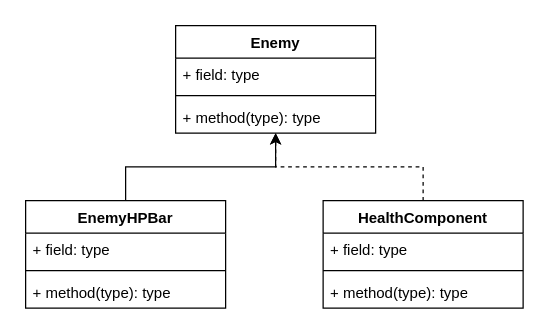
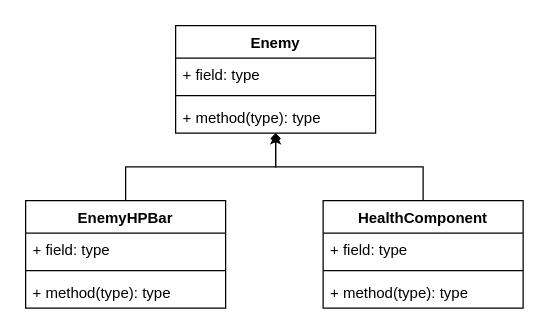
edge "EnemyHPBar" -> "Enemy": arrowhead classic -> diamond
edge "HealthComponent" -> "Enemy": style dashed -> solid
